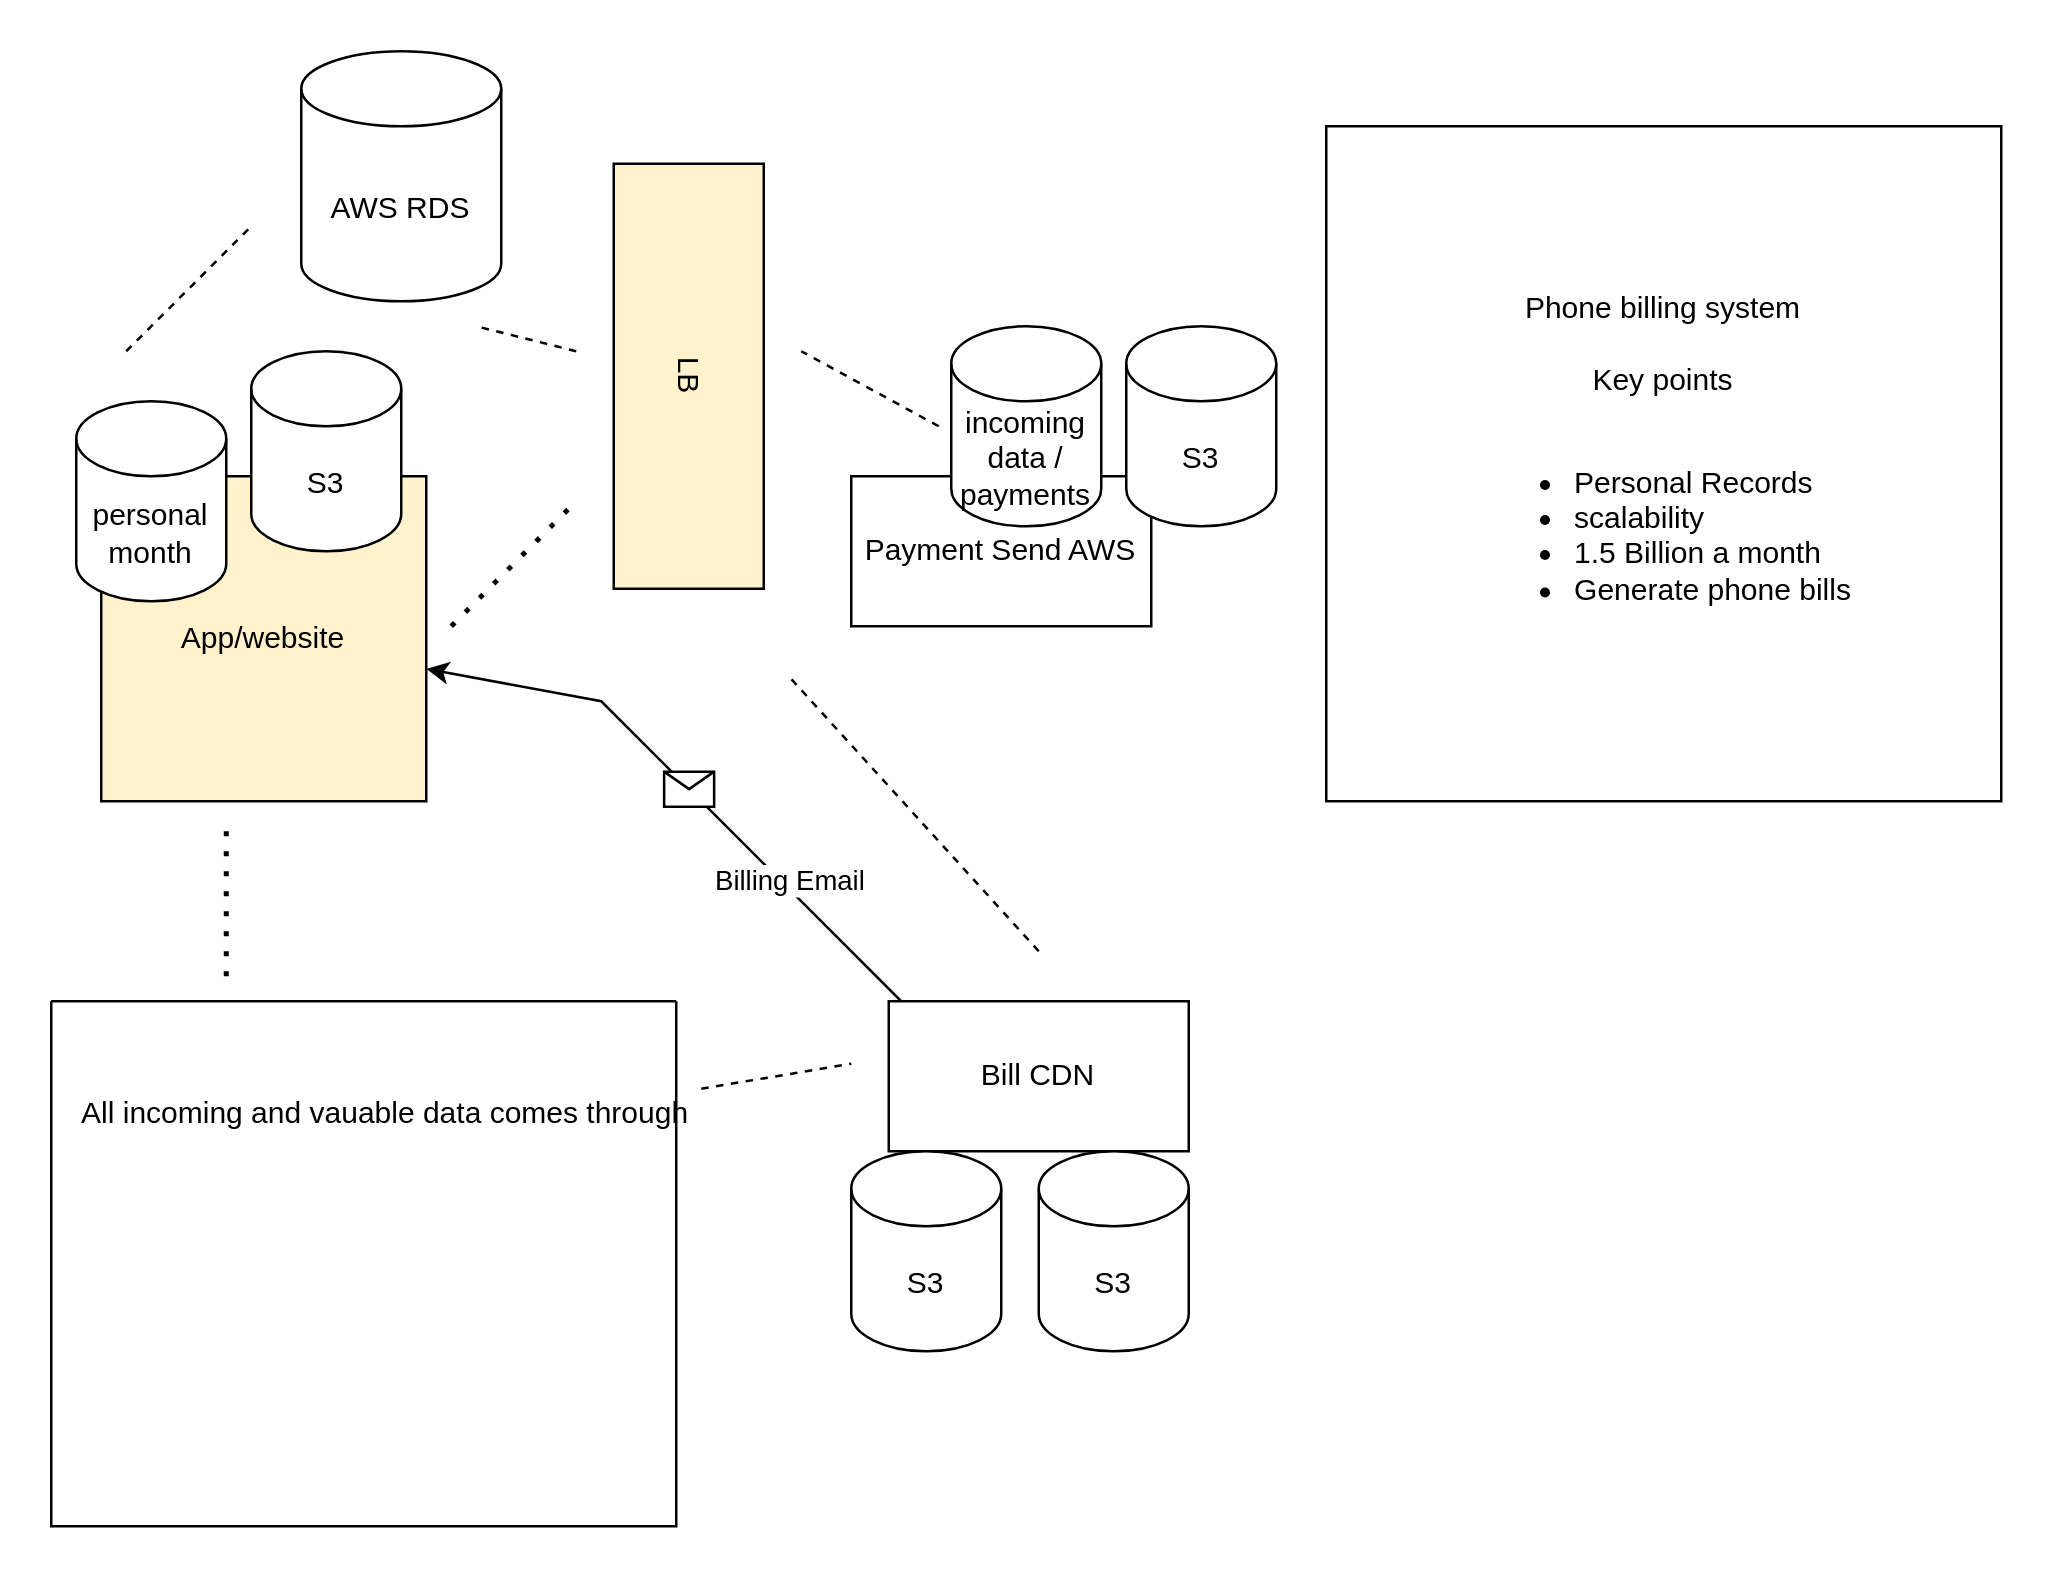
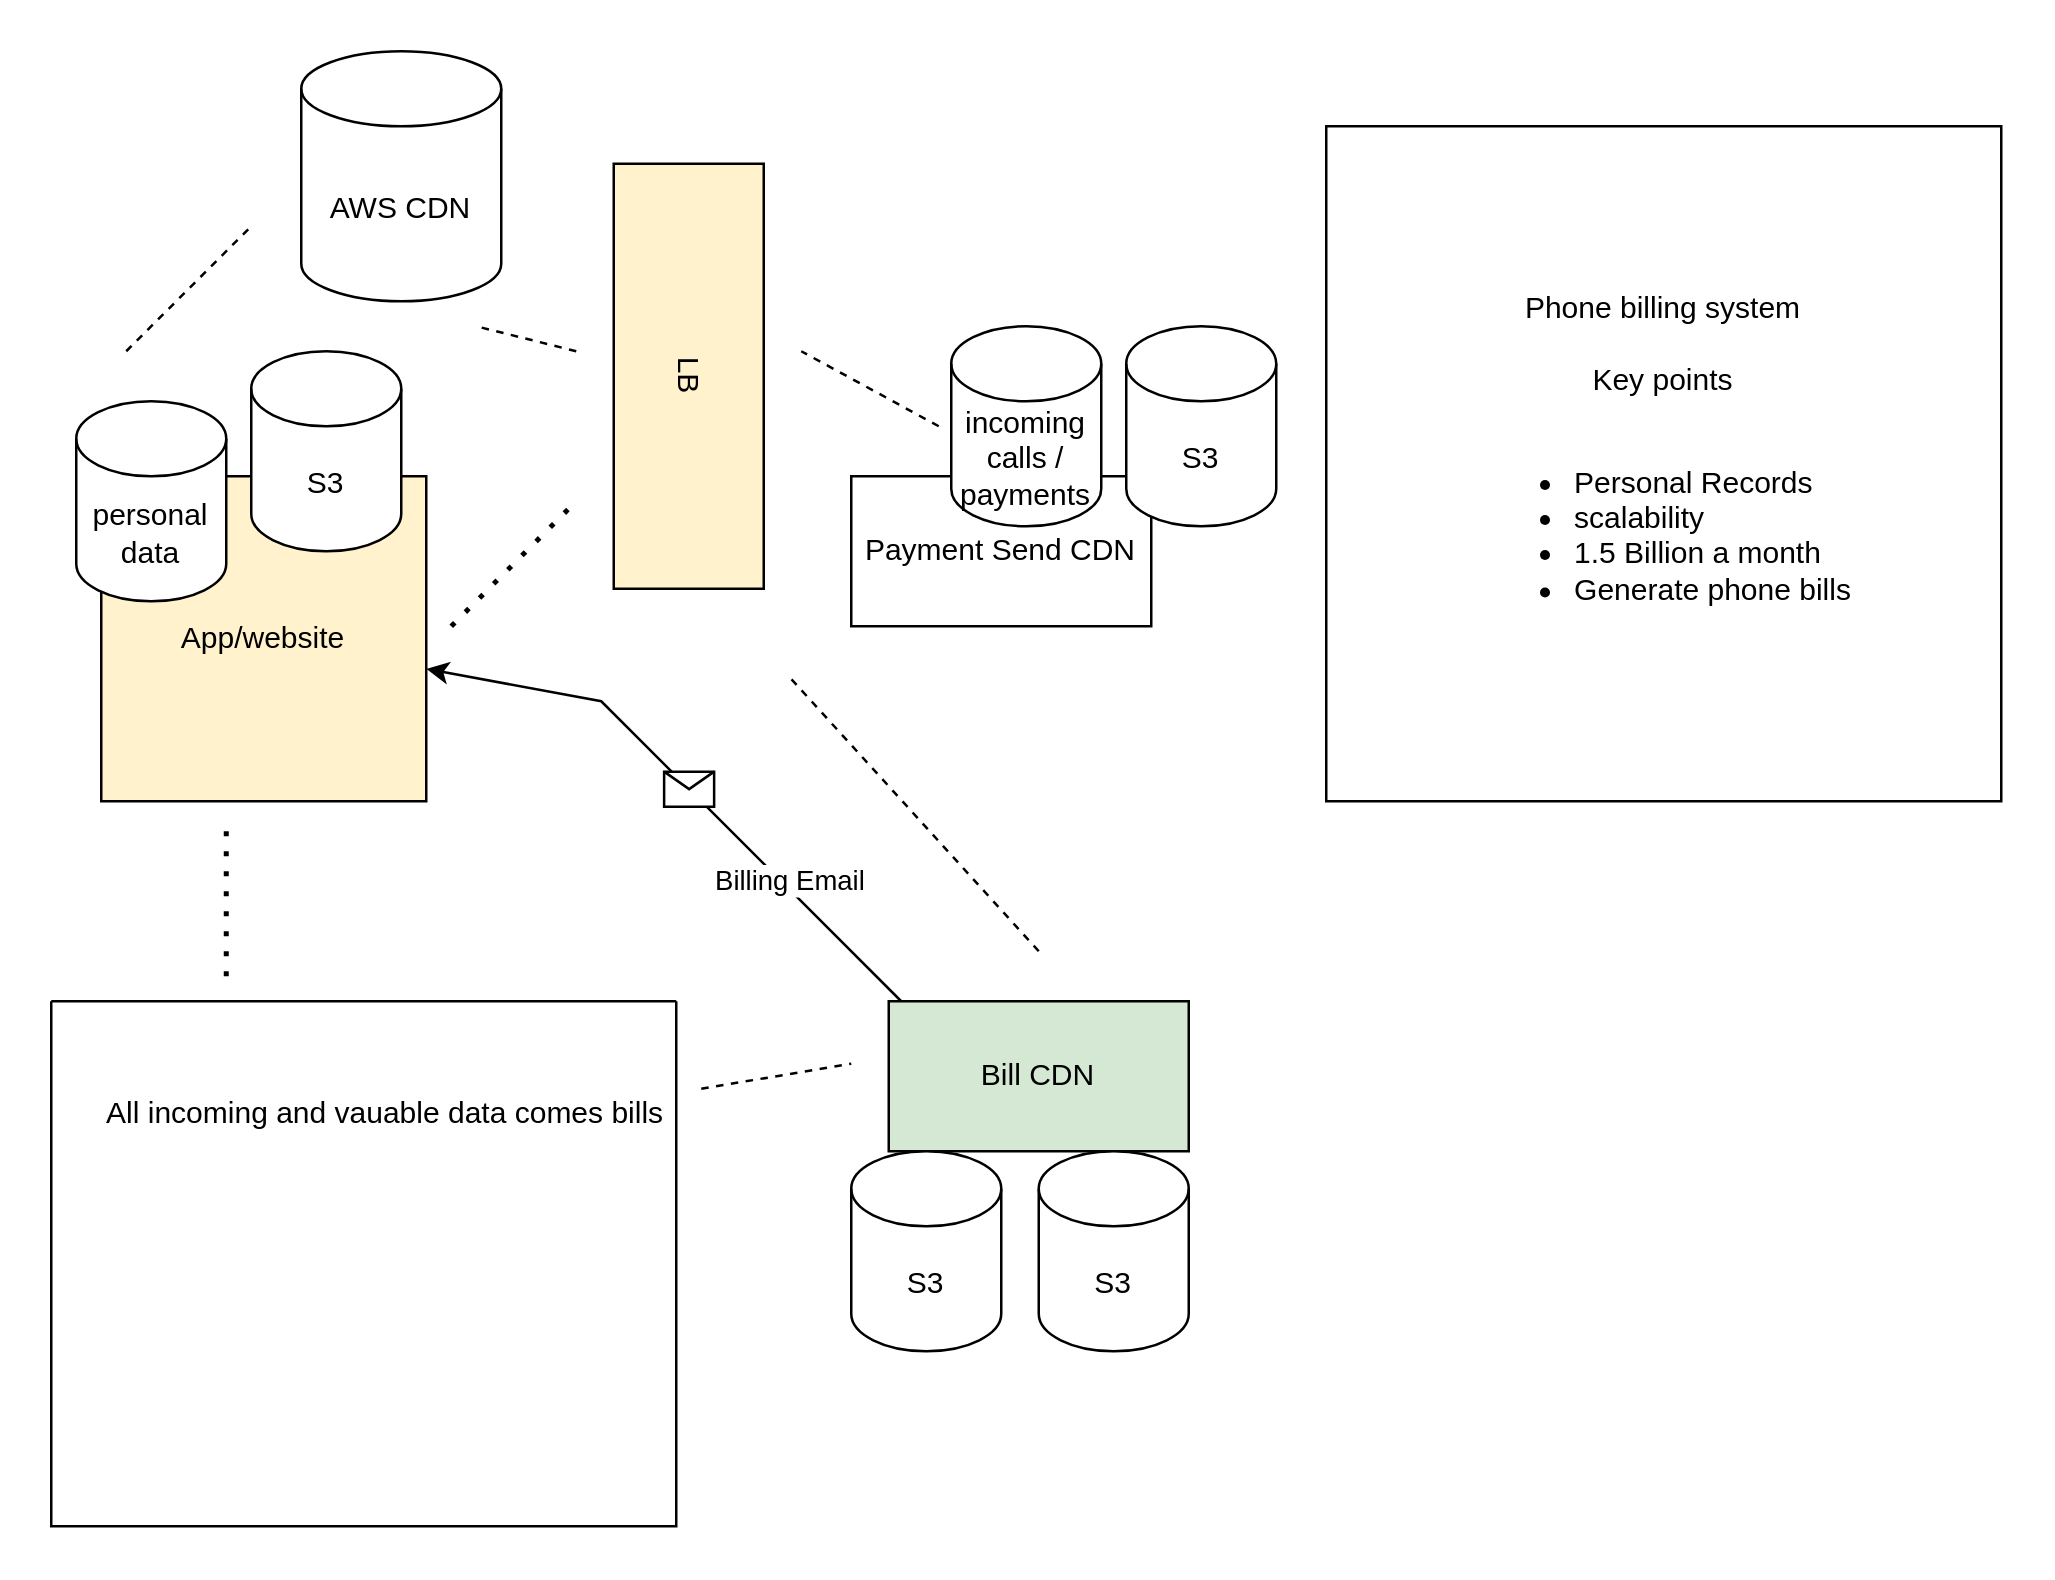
node "AWS RDS": label "AWS RDS" -> "AWS CDN"
node "incoming data / payments": label "incoming data / payments" -> "incoming calls / payments"
node "personal month": label "personal month" -> "personal data"
node "Payment Send AWS": label "Payment Send AWS" -> "Payment Send CDN"
node "Bill CDN": fillcolor #ffffff -> #d5e8d4
node "All incoming and vauable data comes through": label "All incoming and vauable data comes through" -> "All incoming and vauable data comes bills"
